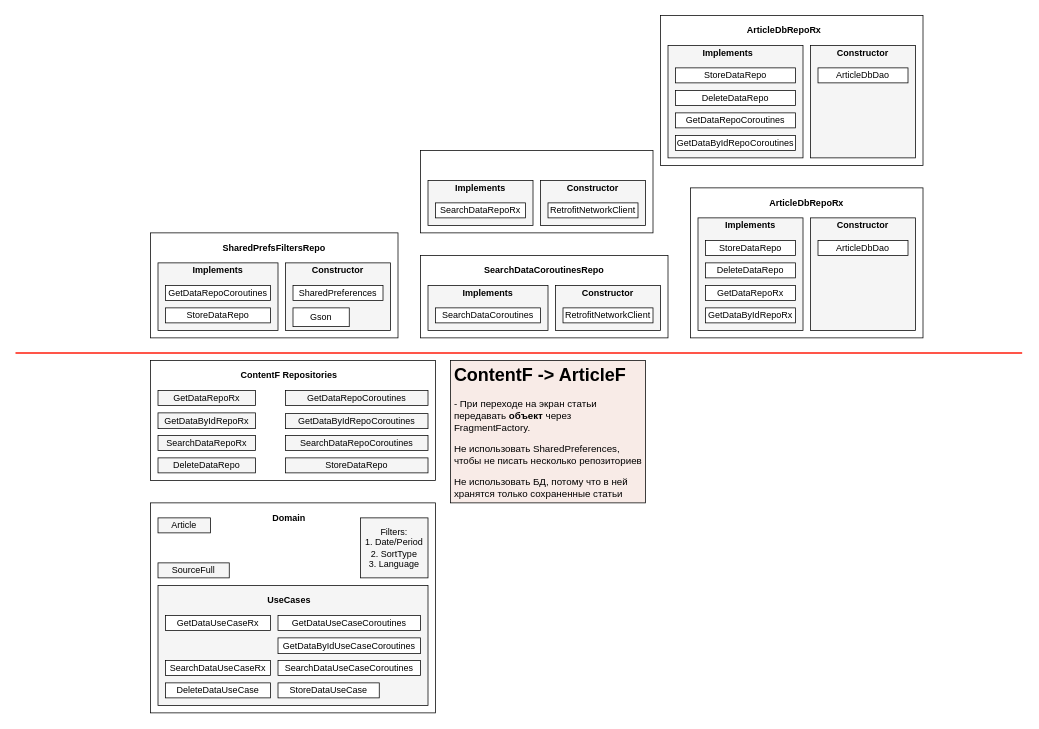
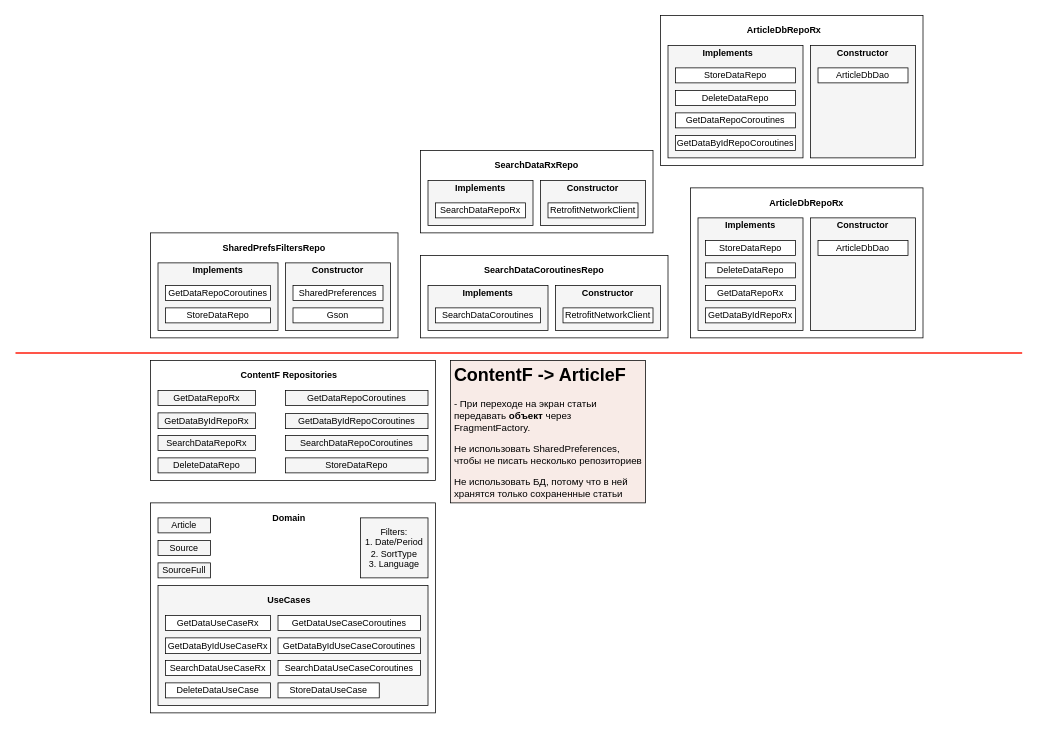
node "SearchDataRxRepo": added
node "Gson": size 56x19 -> 90x15
node "Source": added
node "SourceFull": size 71x15 -> 53x15
node "GetDataByIdUseCaseRx": added
